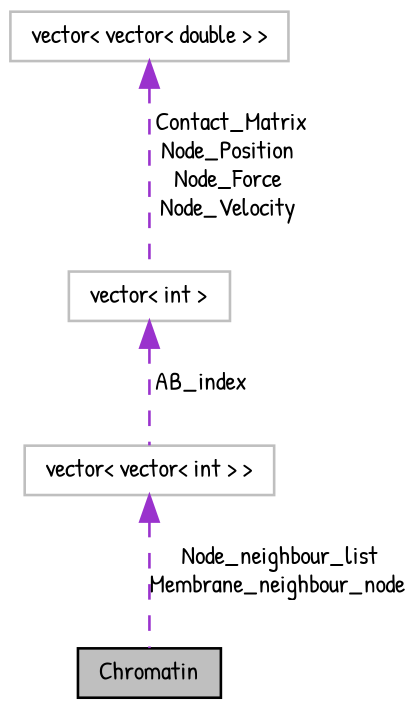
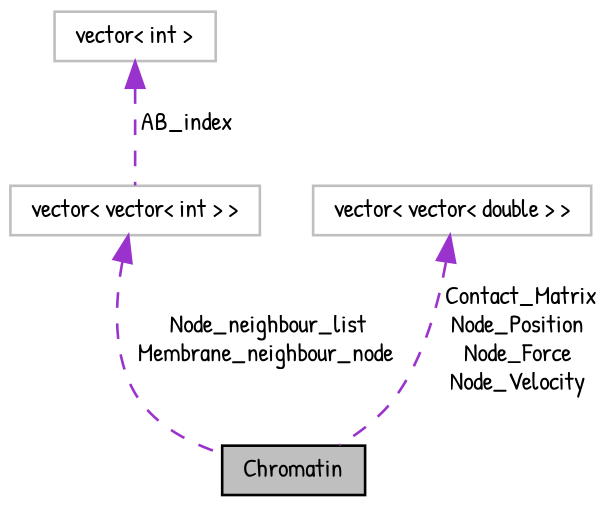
edge "vector< int >" -> "vector< vector< double > >": now "Chromatin" -> "vector< vector< double > >"
